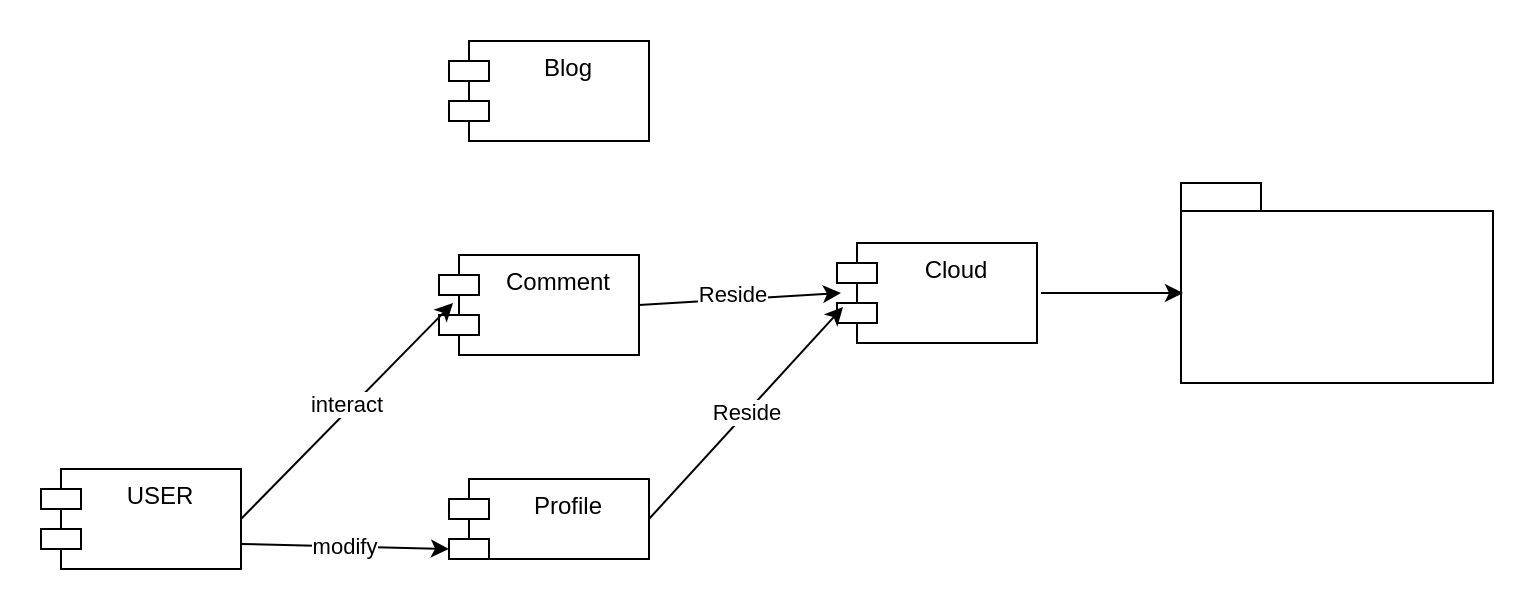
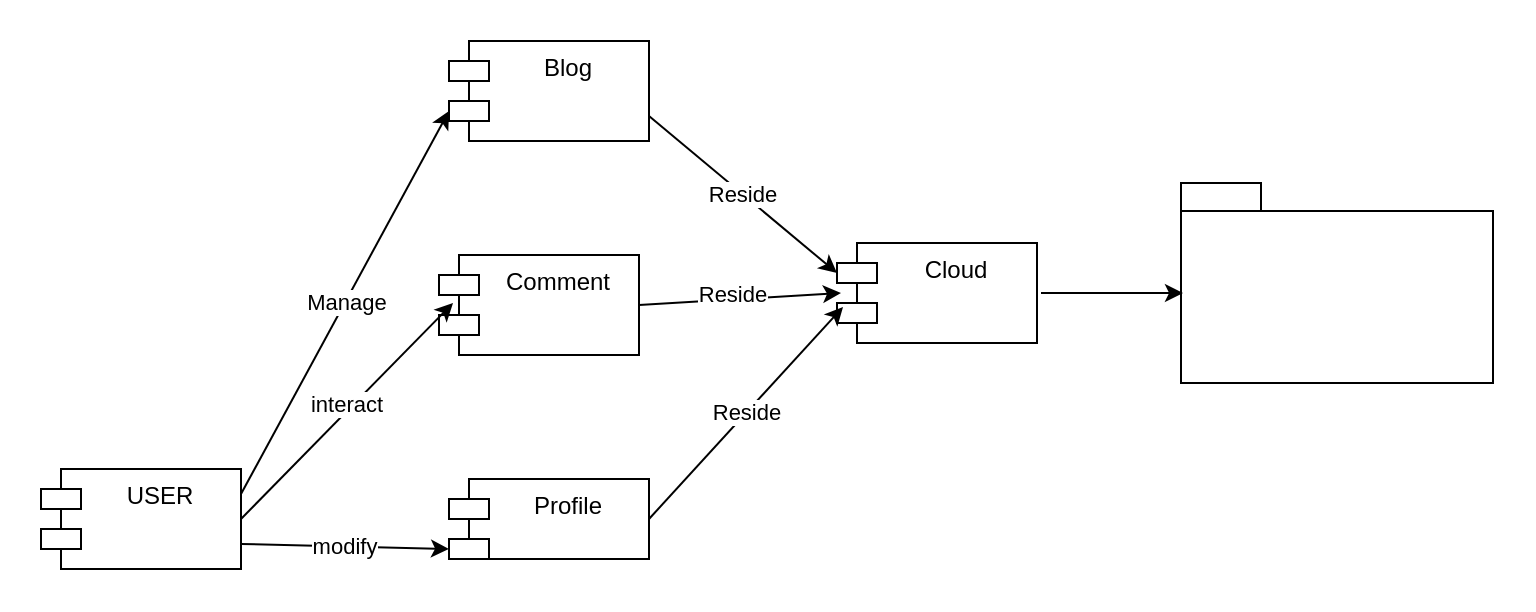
edge "Blog" -> "Cloud": added, label "Reside"
edge "USER" -> "Blog": added, label "Manage"
